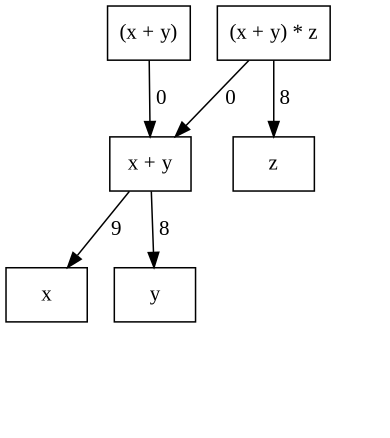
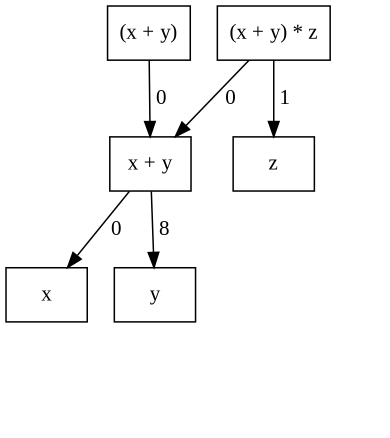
edge "(x + y) * z" -> "z": label " 8" -> " 1"
edge "x + y" -> "x": label " 9" -> " 0"
